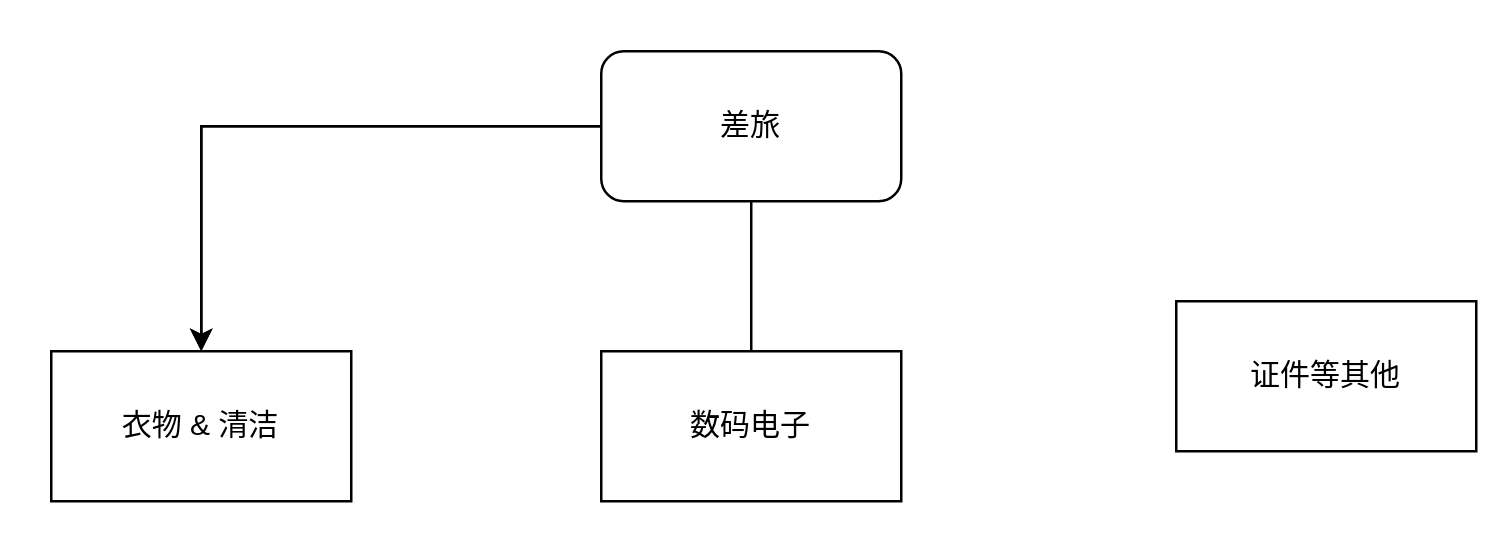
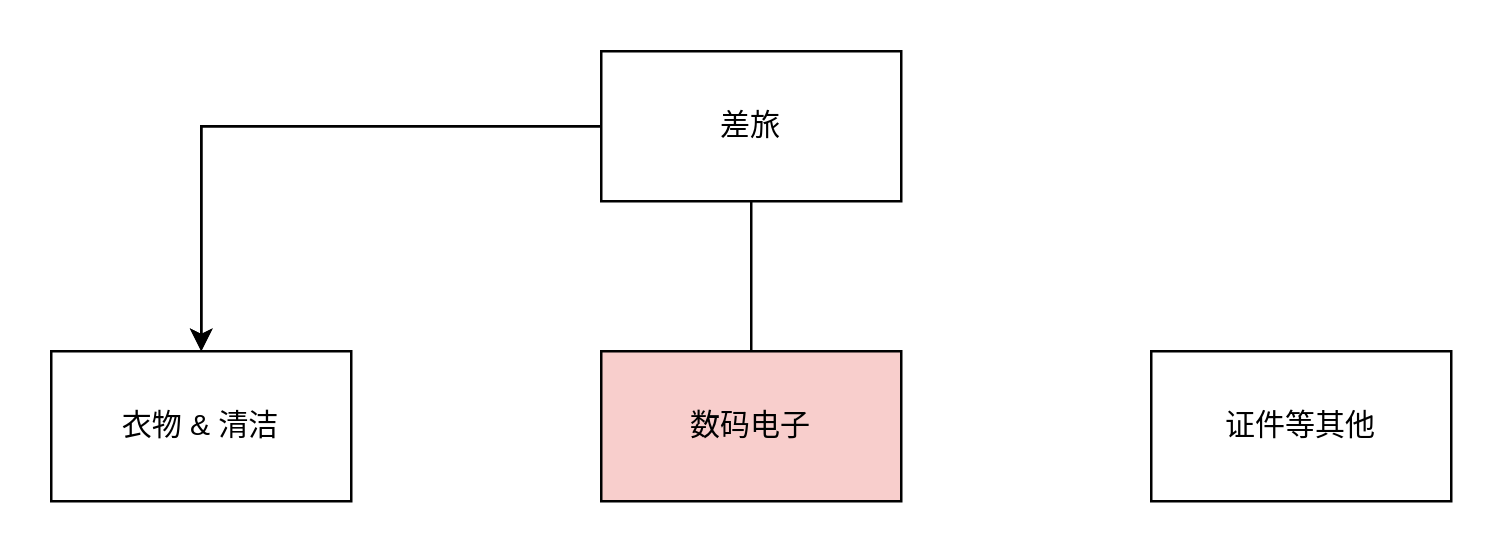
node "差旅": shape rounded rectangle -> rectangle
node "证件等其他": moved (1326, 376) -> (1301, 426)
node "数码电子": fillcolor #ffffff -> #f8cecc
